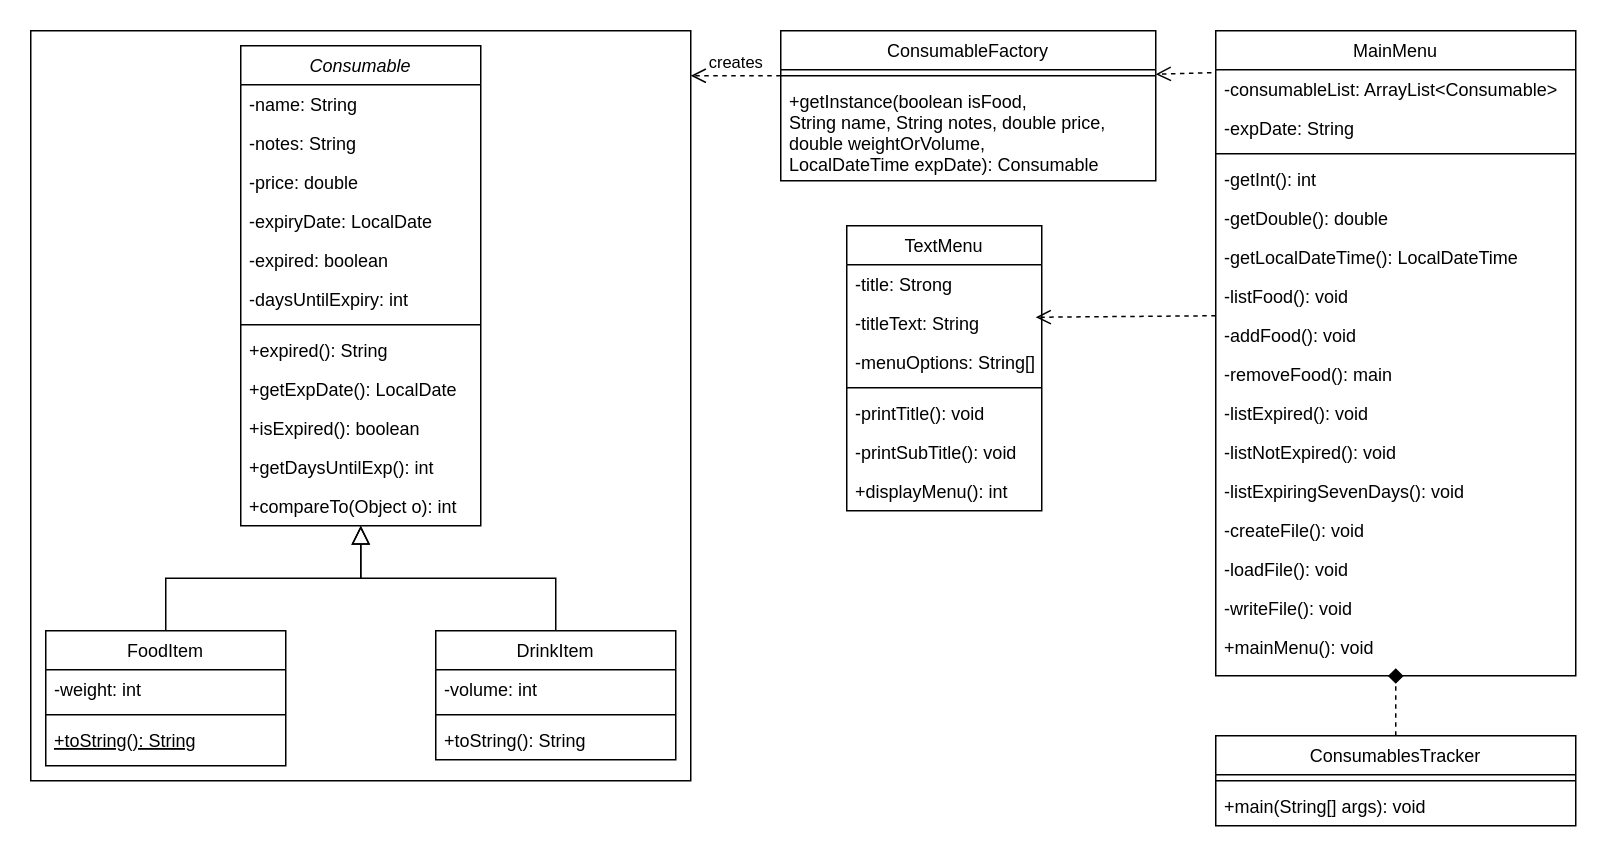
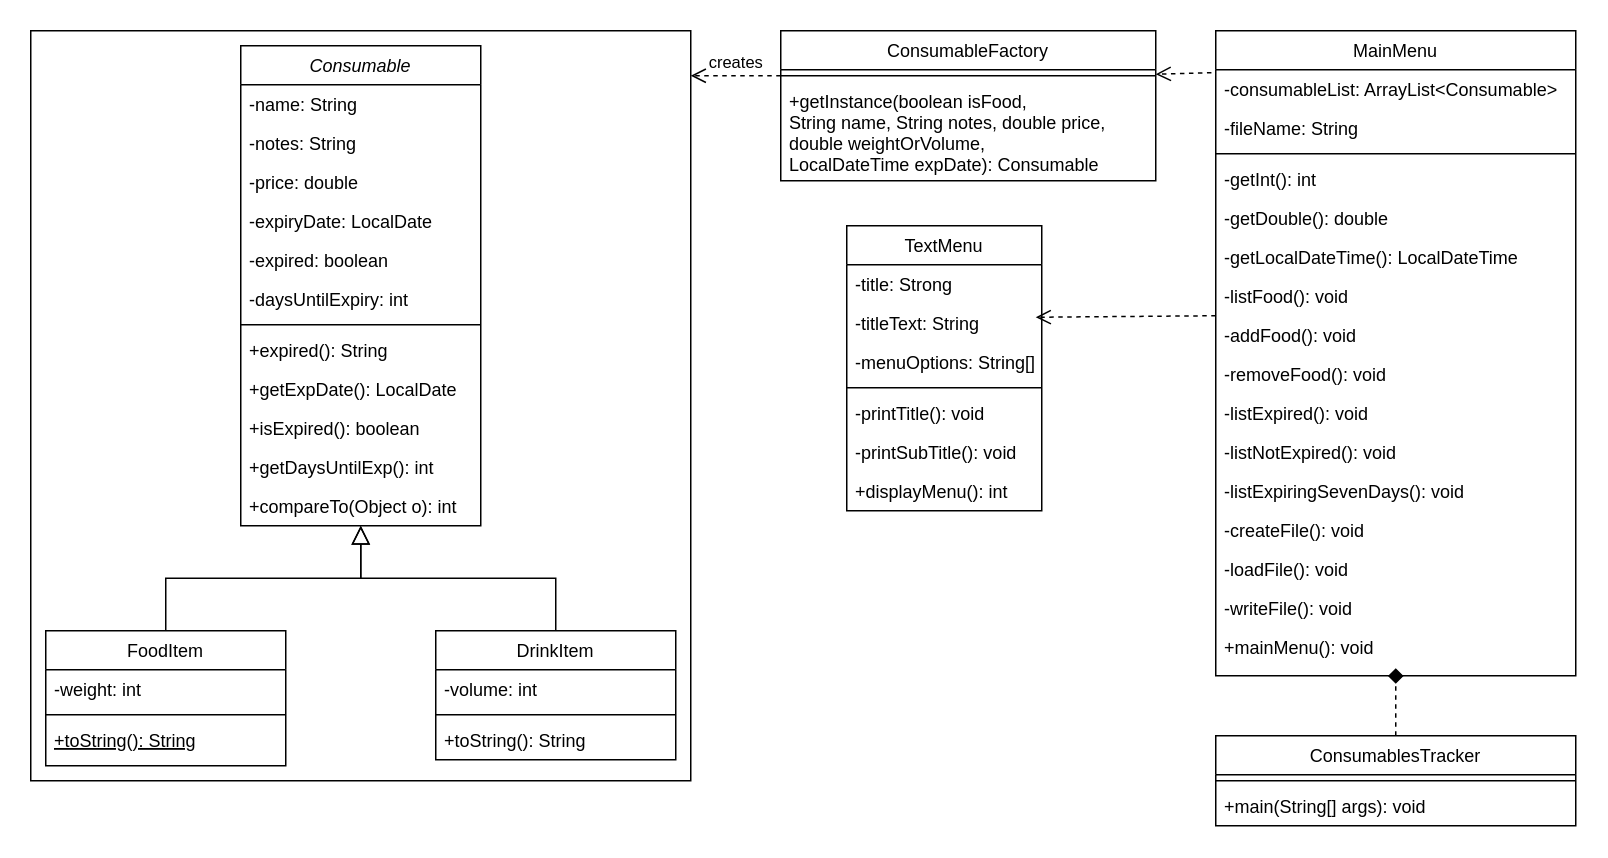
node "-expDate: String": label "-expDate: String" -> "-fileName: String"
node "-removeFood(): main": label "-removeFood(): main" -> "-removeFood(): void"
